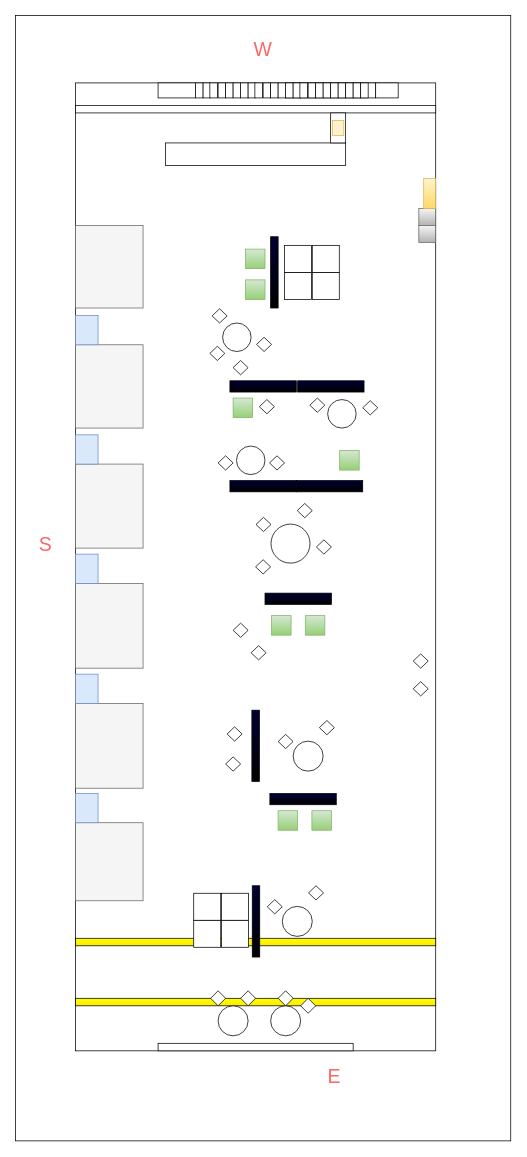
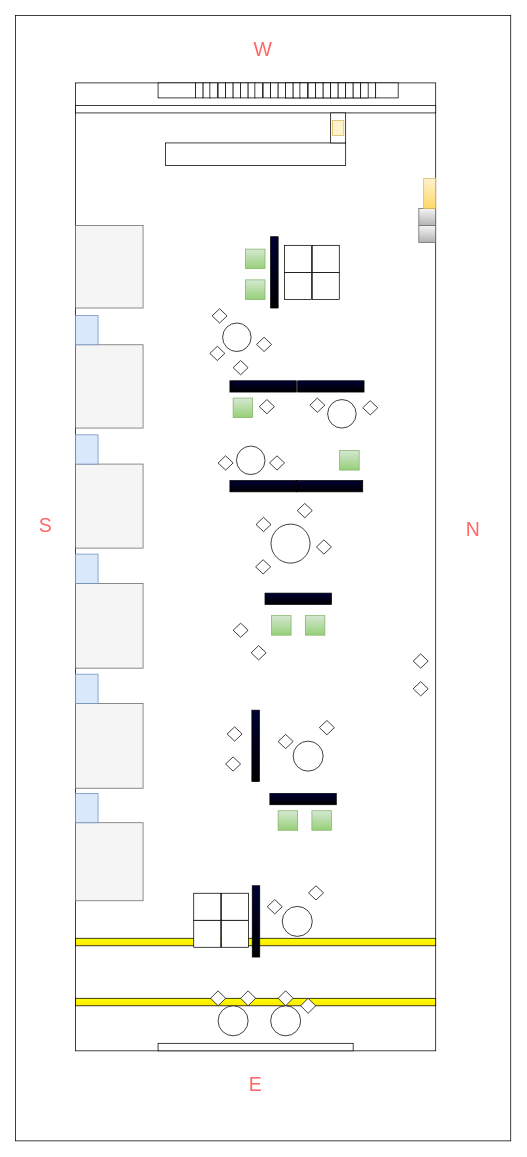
node "N": added
node "S": moved (45, 544) -> (45, 525)
node "E": moved (334, 1077) -> (255, 1084)
